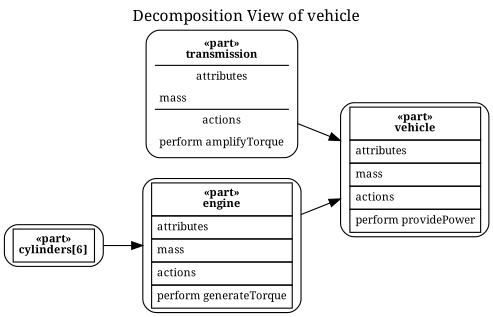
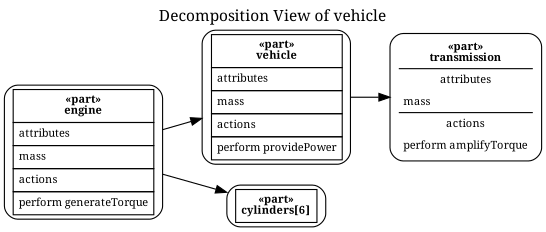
edge "transmission" -> "vehicle": reversed
edge "cylinders[6]" -> "engine": reversed
